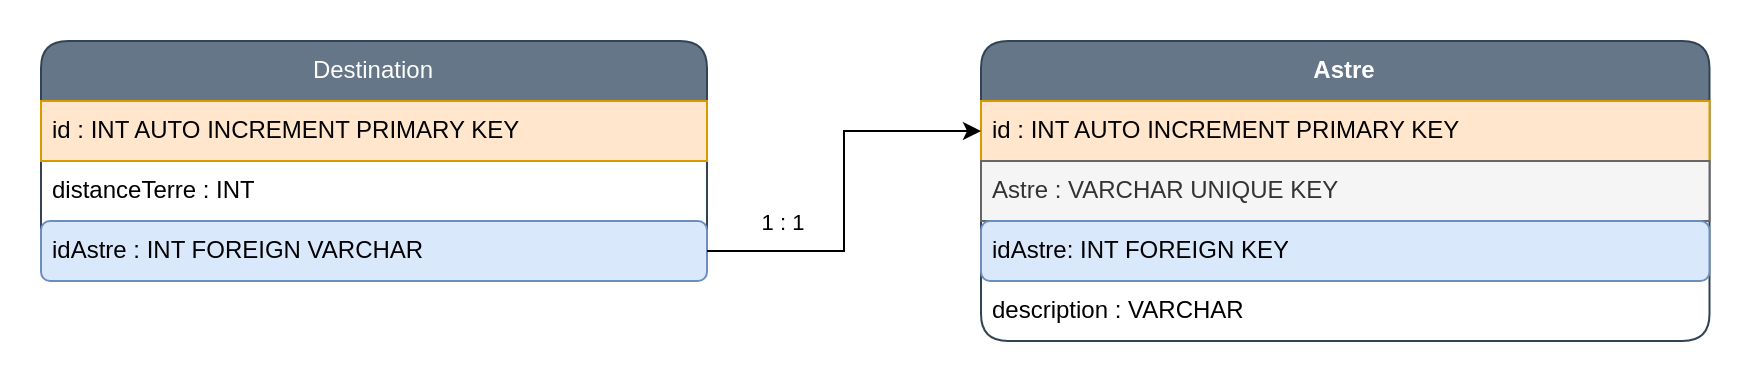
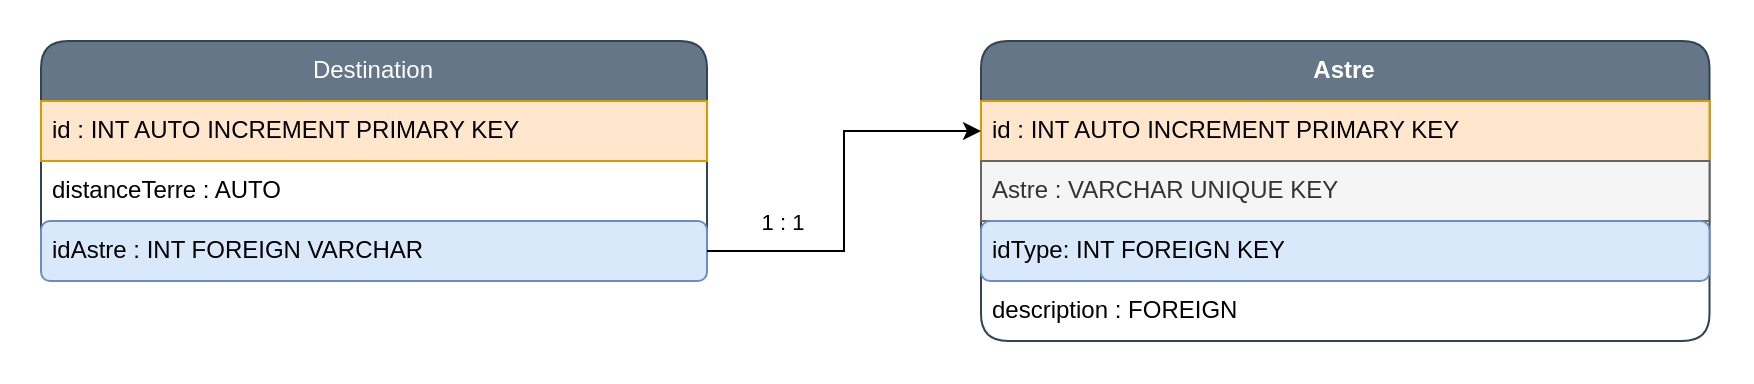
node "distanceTerre : INT": label "distanceTerre : INT" -> "distanceTerre : AUTO"
node "idAstre: INT FOREIGN KEY": label "idAstre: INT FOREIGN KEY" -> "idType: INT FOREIGN KEY"
node "description : VARCHAR": label "description : VARCHAR" -> "description : FOREIGN"
